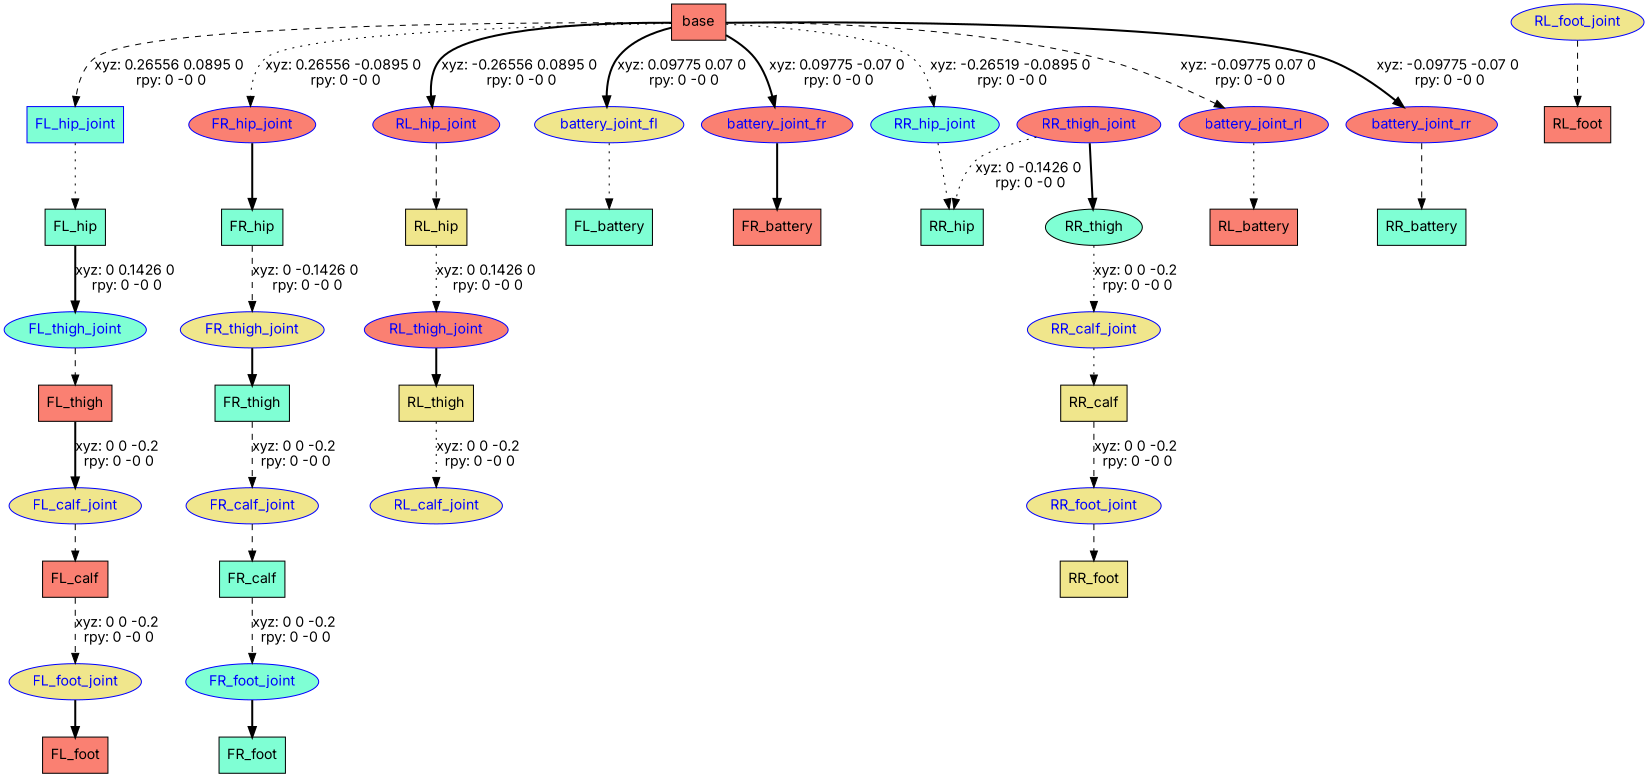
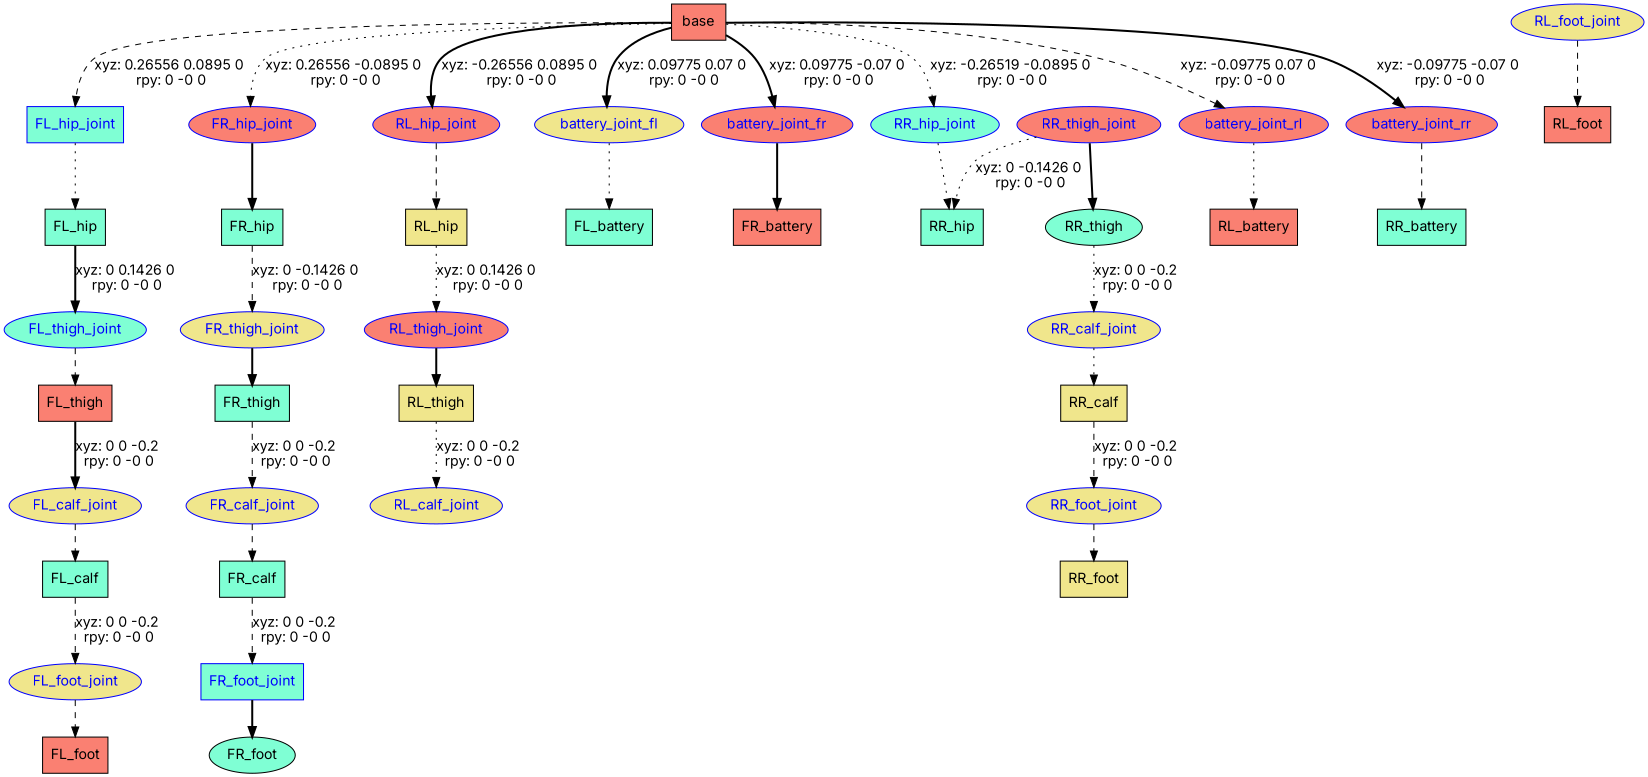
node "FL_calf": fillcolor salmon -> aquamarine
node "FR_foot_joint": shape ellipse -> box
edge "FL_foot_joint" -> "FL_foot": style bold -> dashed
node "FR_foot": shape box -> ellipse
